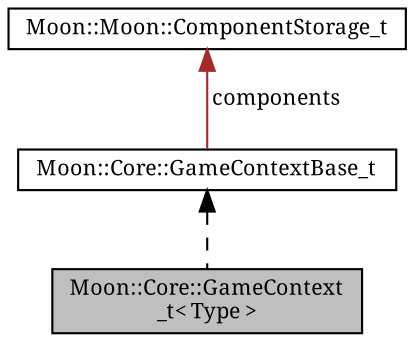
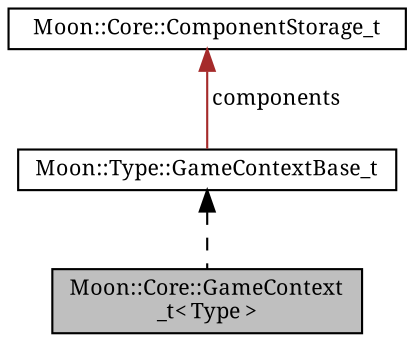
node "Moon::Moon::ComponentStorage_t": label "Moon::Moon::ComponentStorage_t" -> "Moon::Core::ComponentStorage_t"
node "Moon::Core::GameContextBase_t": label "Moon::Core::GameContextBase_t" -> "Moon::Type::GameContextBase_t"
